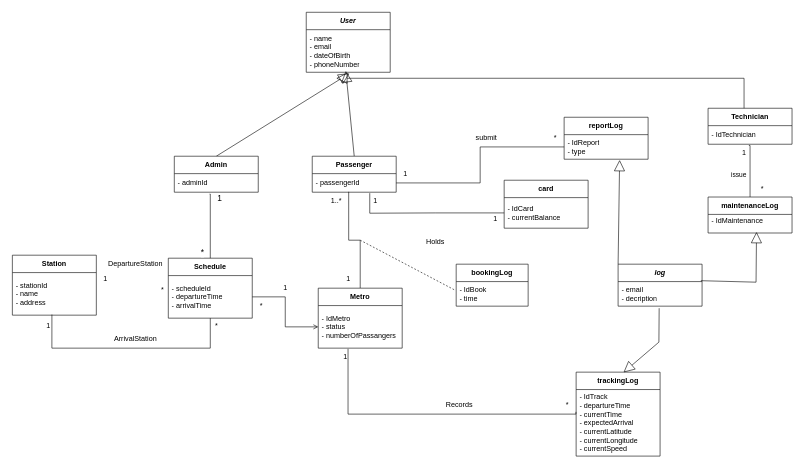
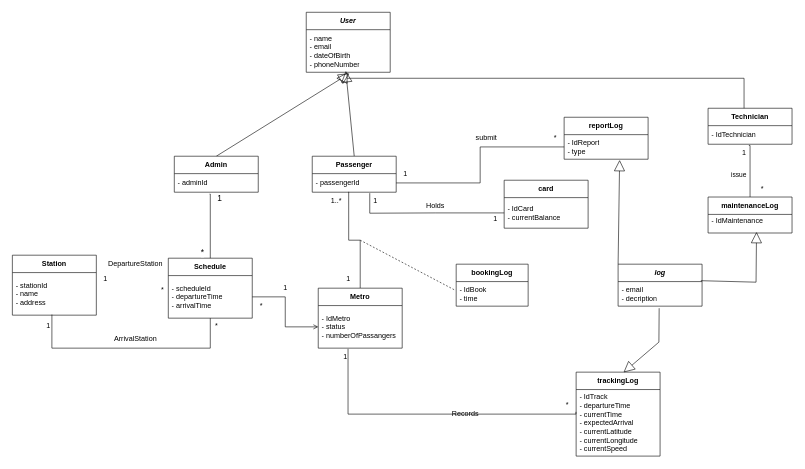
node "Holds": moved (435, 242) -> (435, 206)
node "Records": moved (459, 405) -> (465, 414)
